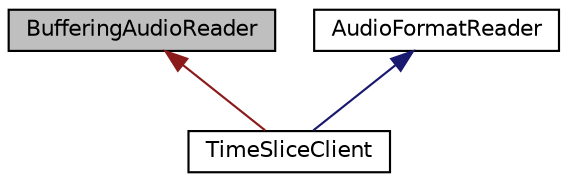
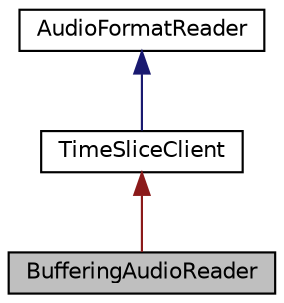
edge "TimeSliceClient" -> "BufferingAudioReader": reversed
